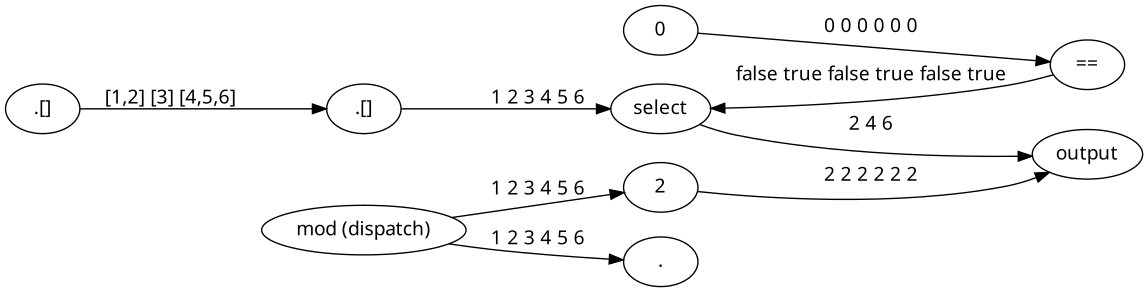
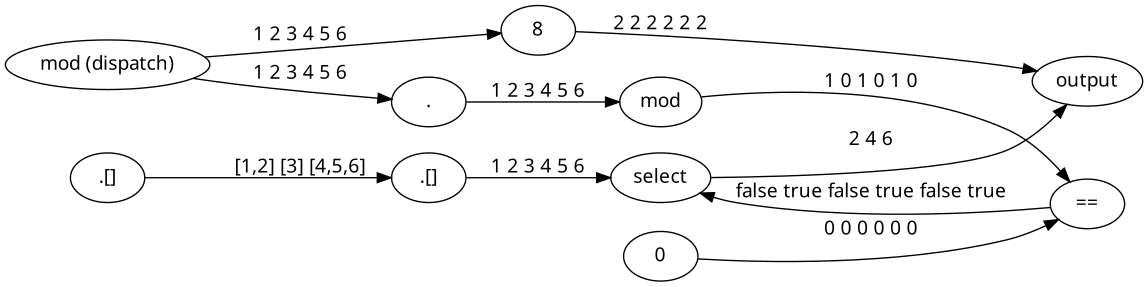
node "mod": added
node "2": label "2" -> "8"
